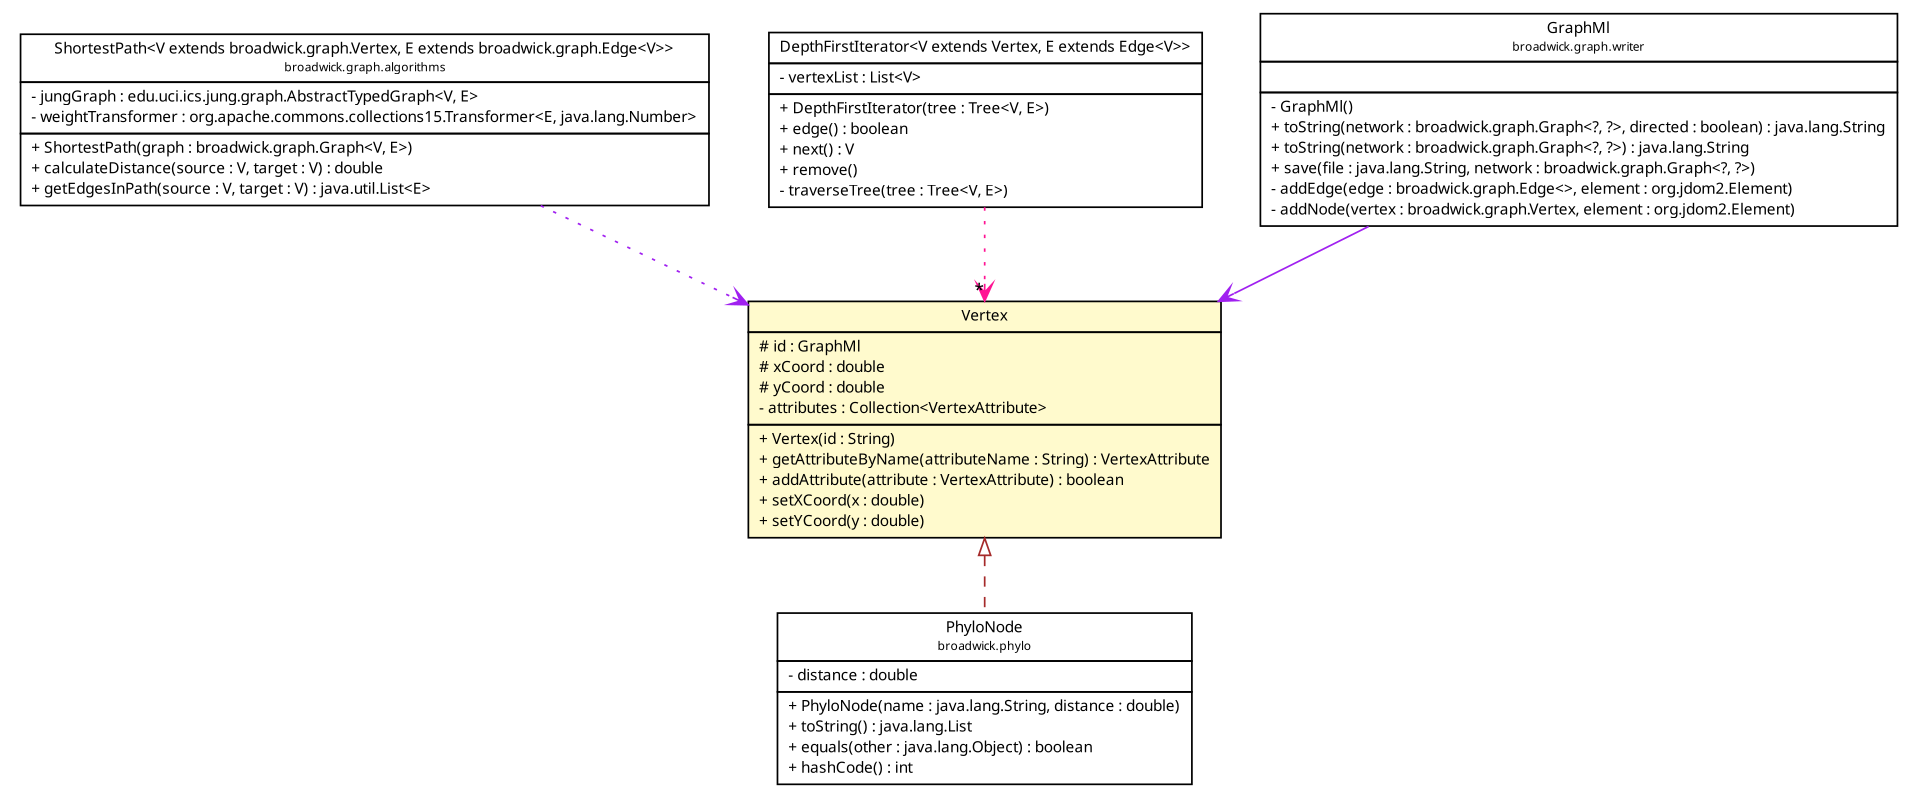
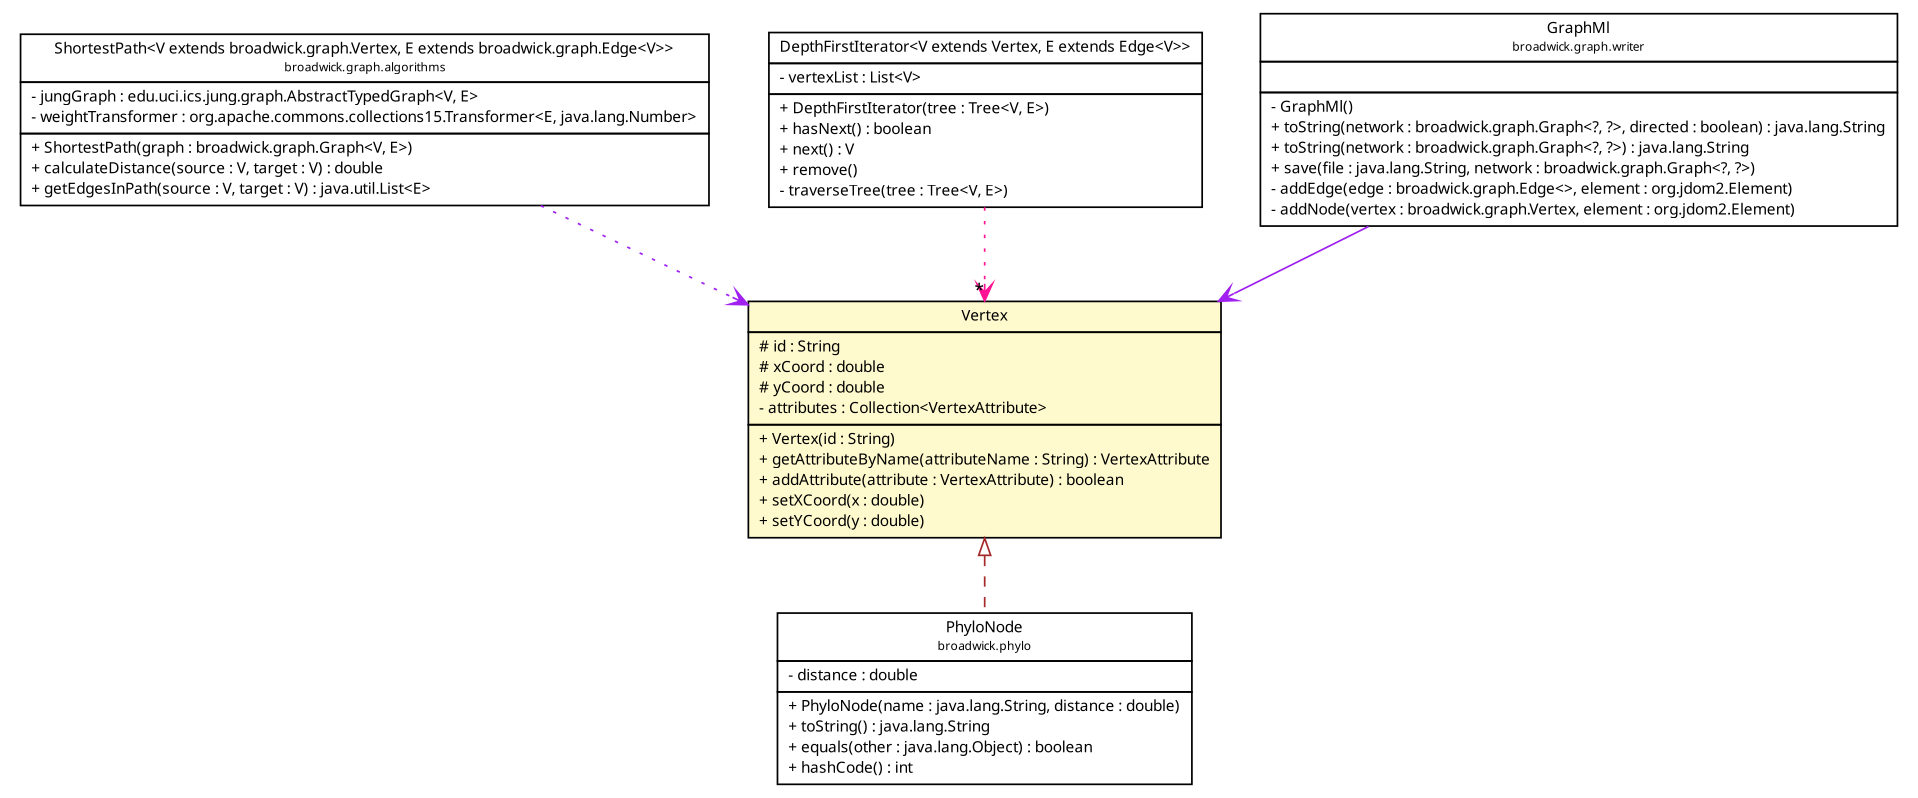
node "DepthFirstIterator<V extends Vertex, E extends Edge<V>>": text "+ edge() : boolean" -> "+ hasNext() : boolean"
node "Vertex": text "# id : GraphMl" -> "# id : String"
node "PhyloNode": text "+ toString() : java.lang.List" -> "+ toString() : java.lang.String"
